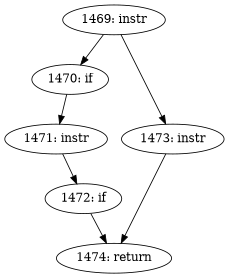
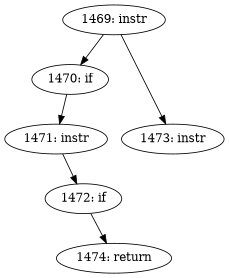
edge "1473: instr" -> "1474: return": removed
